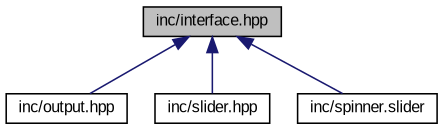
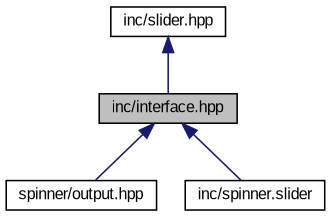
edge "inc/slider.hpp" -> "inc/interface.hpp": reversed
node "inc/output.hpp": label "inc/output.hpp" -> "spinner/output.hpp"
